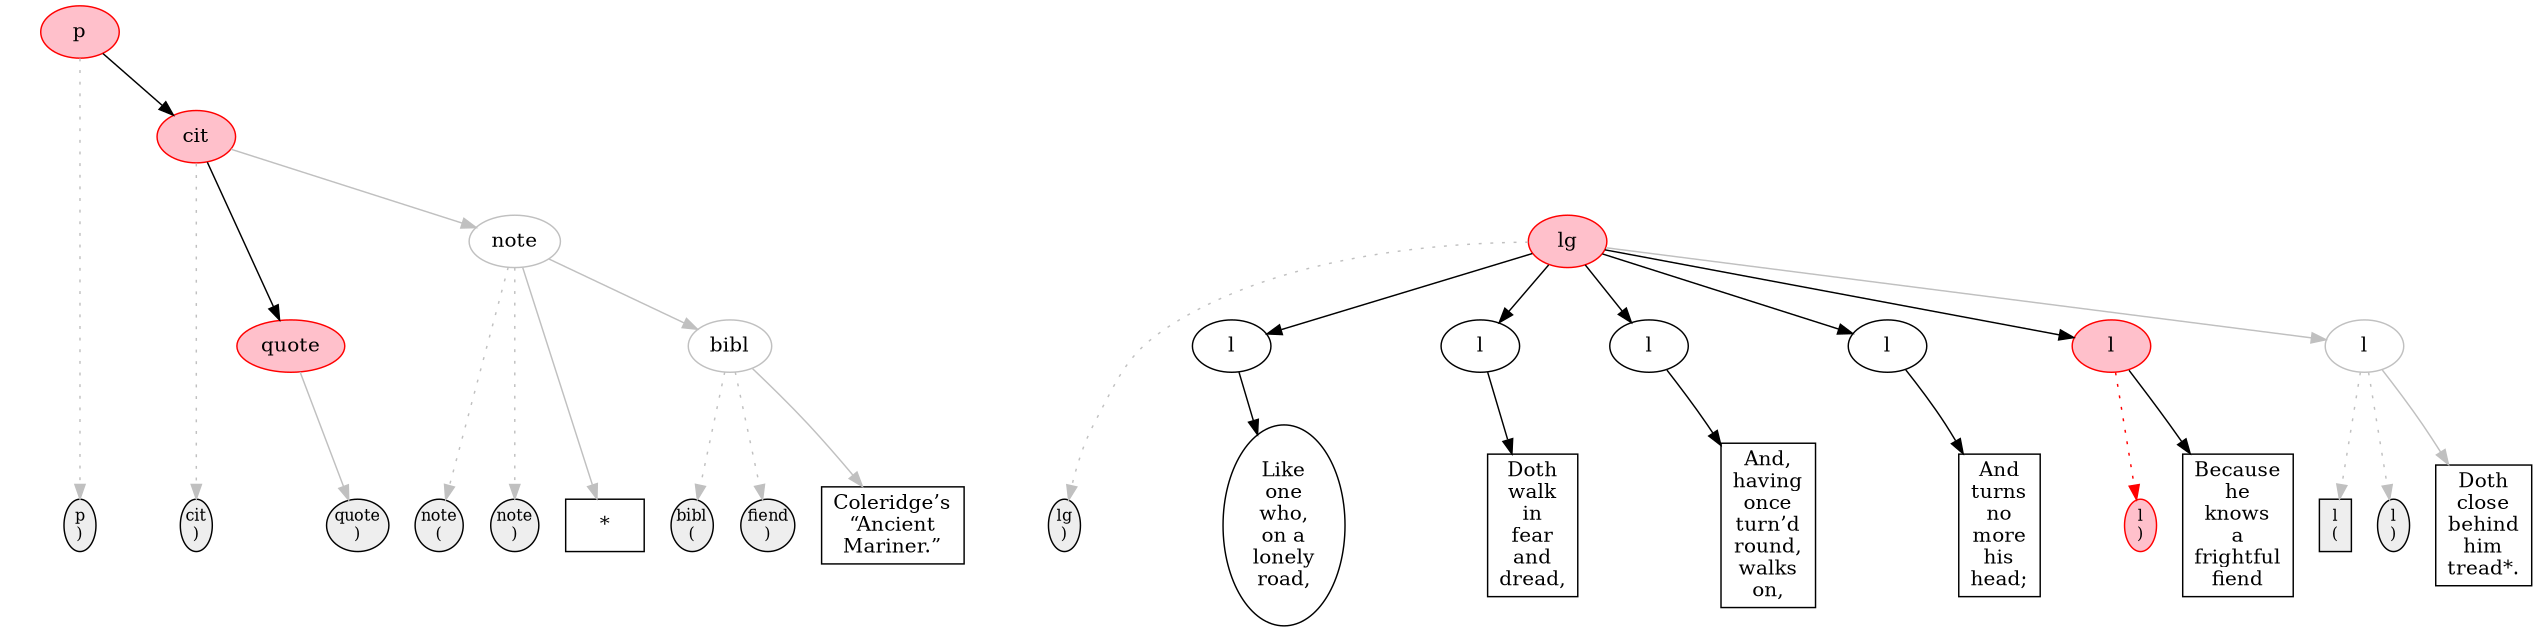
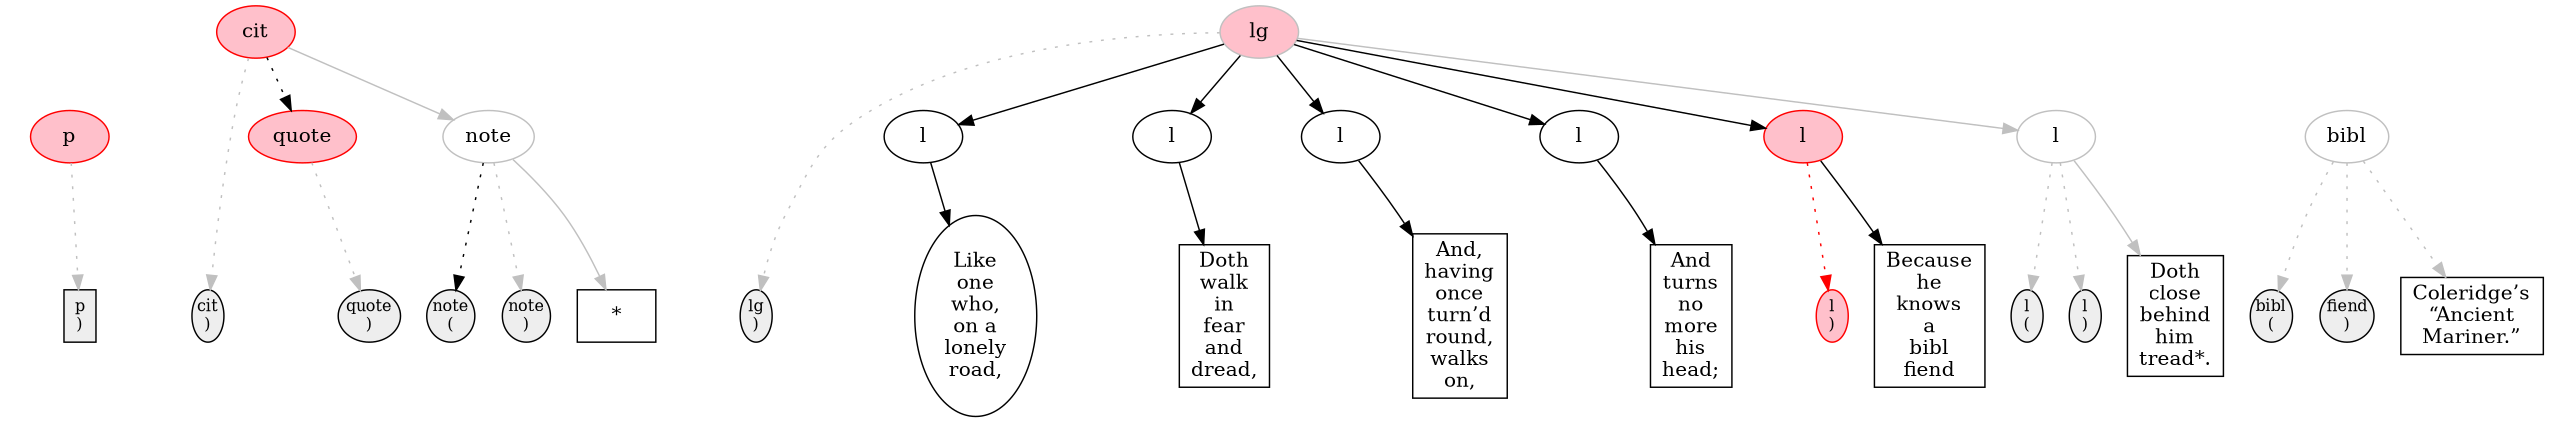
edge "p" -> "cit": removed
edge "cit" -> "quote": style solid -> dotted
node "lg": color red -> gray
edge "note" -> "bibl": removed
edge "note" -> "note (": color gray -> black
edge "bibl" -> "Coleridge’s “Ancient Mariner.”": style solid -> dotted
edge "quote" -> "quote )": style solid -> dotted
node "p )": shape ellipse -> box
node "Because he knows a frightful fiend": label "Because he knows a frightful fiend" -> "Because he knows a bibl fiend"
node "l (": shape box -> ellipse
